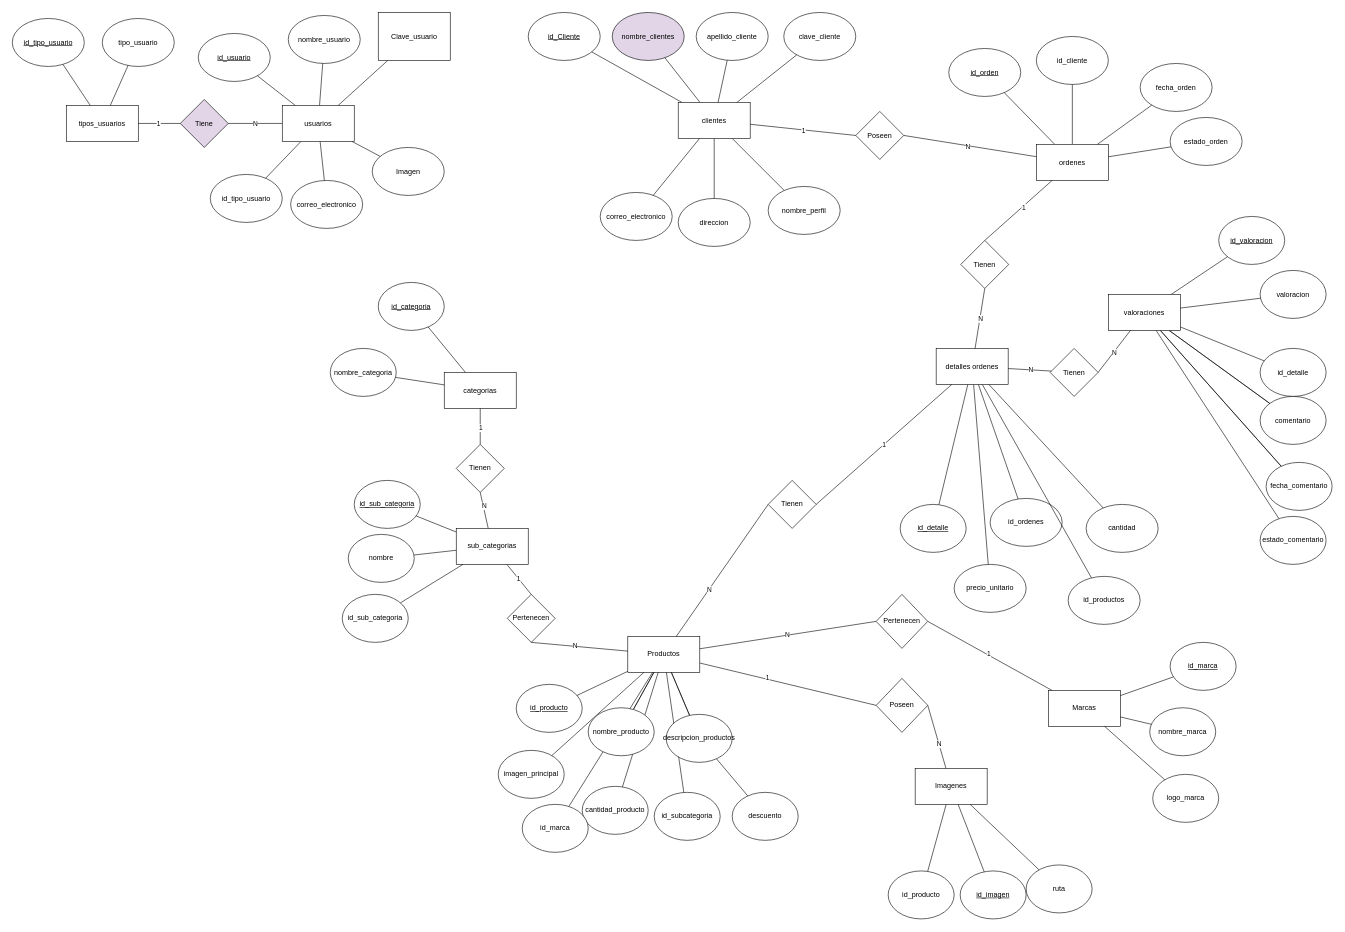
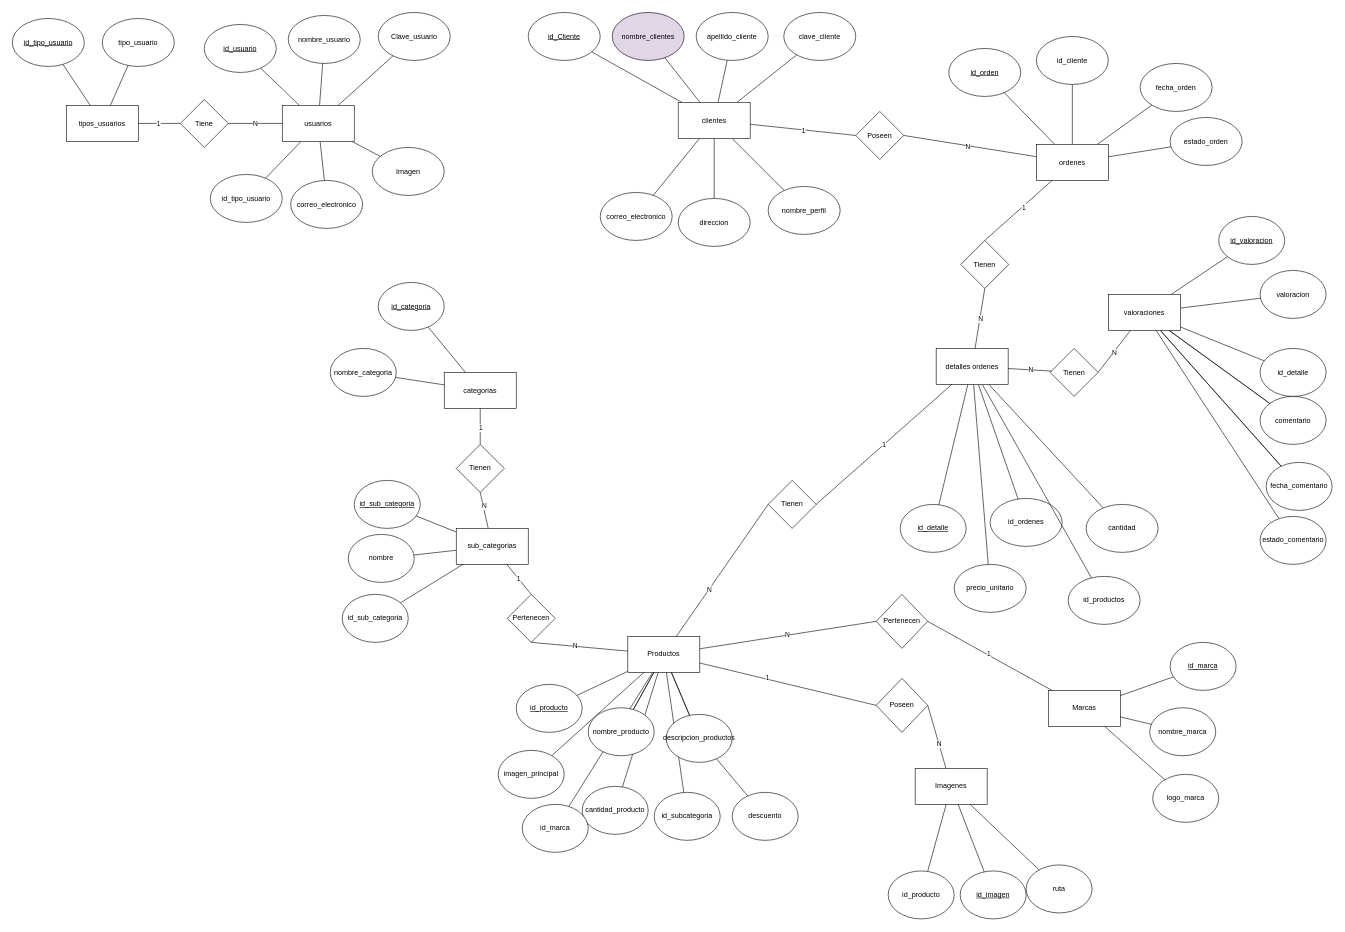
node "Clave_usuario": shape rectangle -> ellipse
node "id_usuario": moved (234, 57) -> (240, 48)
node "Tiene": fillcolor #e1d5e7 -> #ffffff
